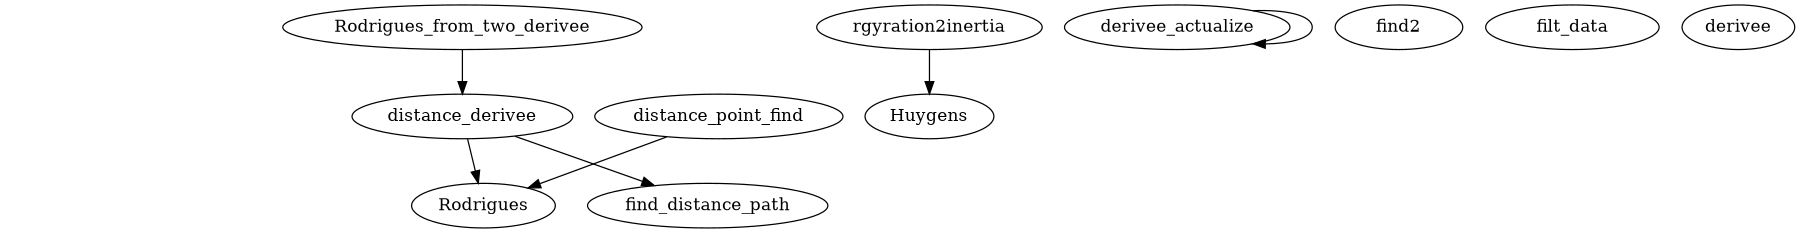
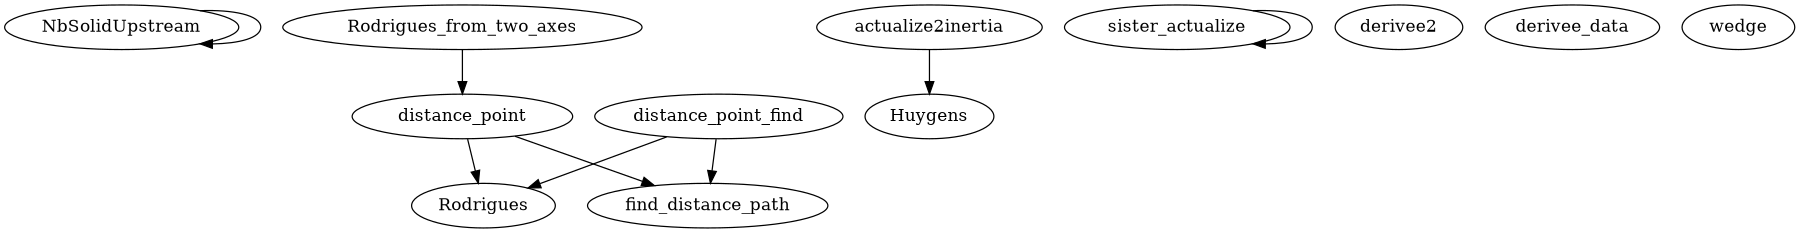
node "NbSolidUpstream": added
node "Rodrigues_from_two_derivee": label "Rodrigues_from_two_derivee" -> "Rodrigues_from_two_axes"
node "rgyration2inertia": label "rgyration2inertia" -> "actualize2inertia"
node "derivee_actualize": label "derivee_actualize" -> "sister_actualize"
node "find2": label "find2" -> "derivee2"
node "filt_data": label "filt_data" -> "derivee_data"
node "derivee": label "derivee" -> "wedge"
node "distance_derivee": label "distance_derivee" -> "distance_point"
edge "distance_point_find" -> "find_distance_path": added
